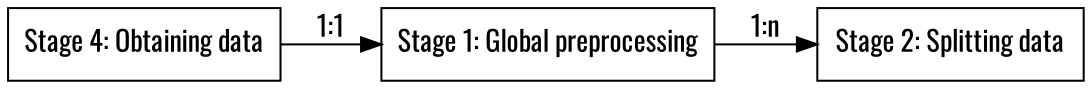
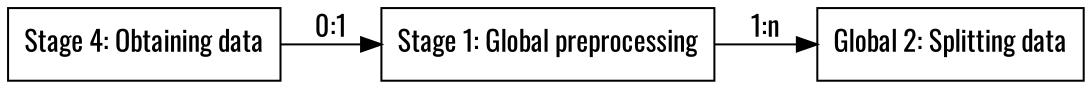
edge "Stage 4: Obtaining data" -> "Stage 1: Global preprocessing": label "1:1" -> "0:1"
node "Stage 2: Splitting data": label "Stage 2: Splitting data" -> "Global 2: Splitting data"
